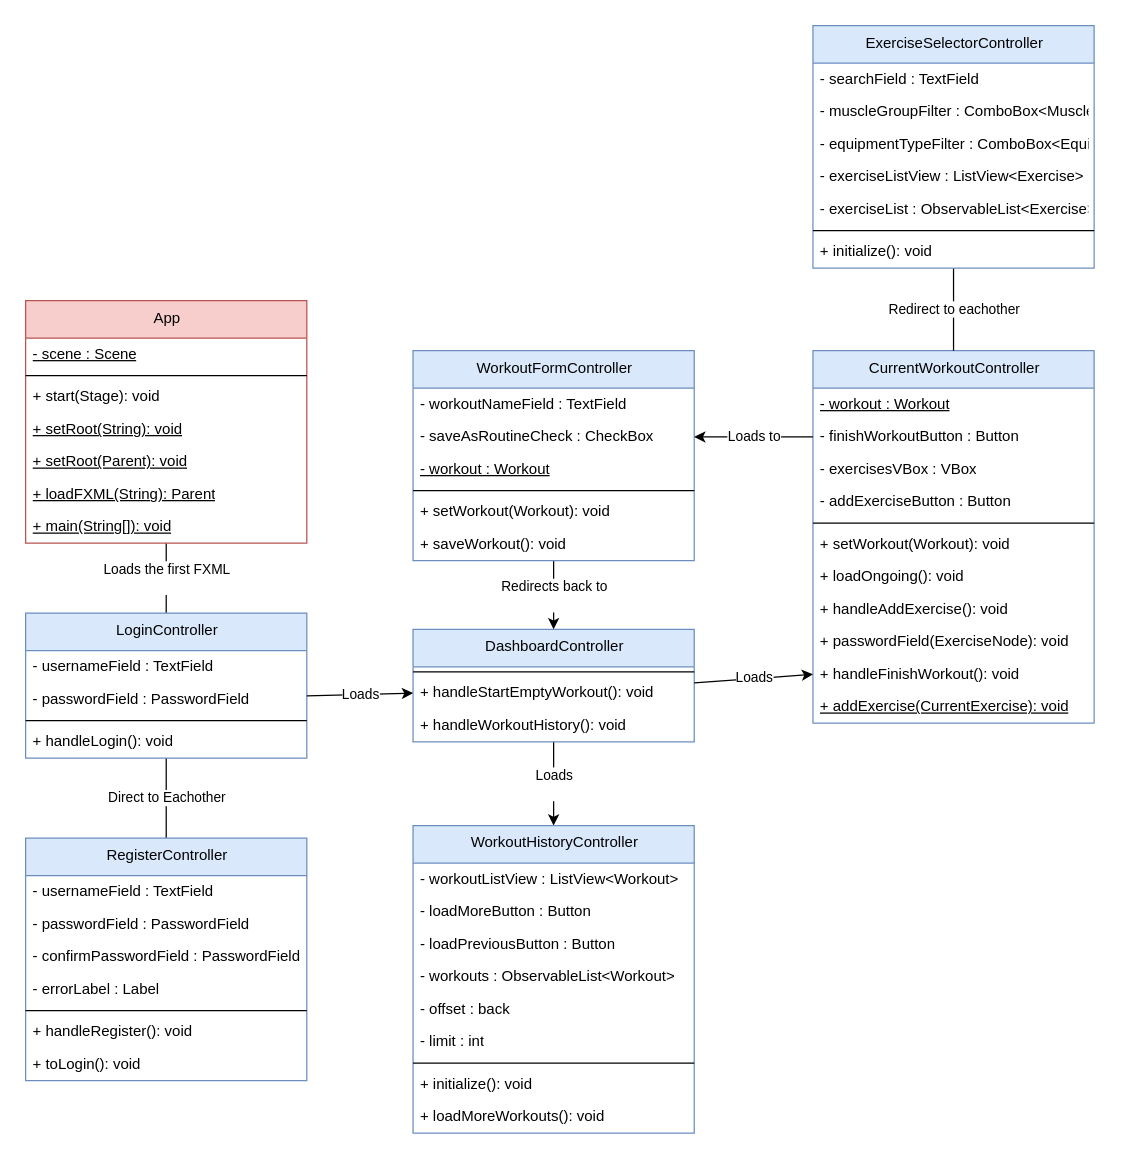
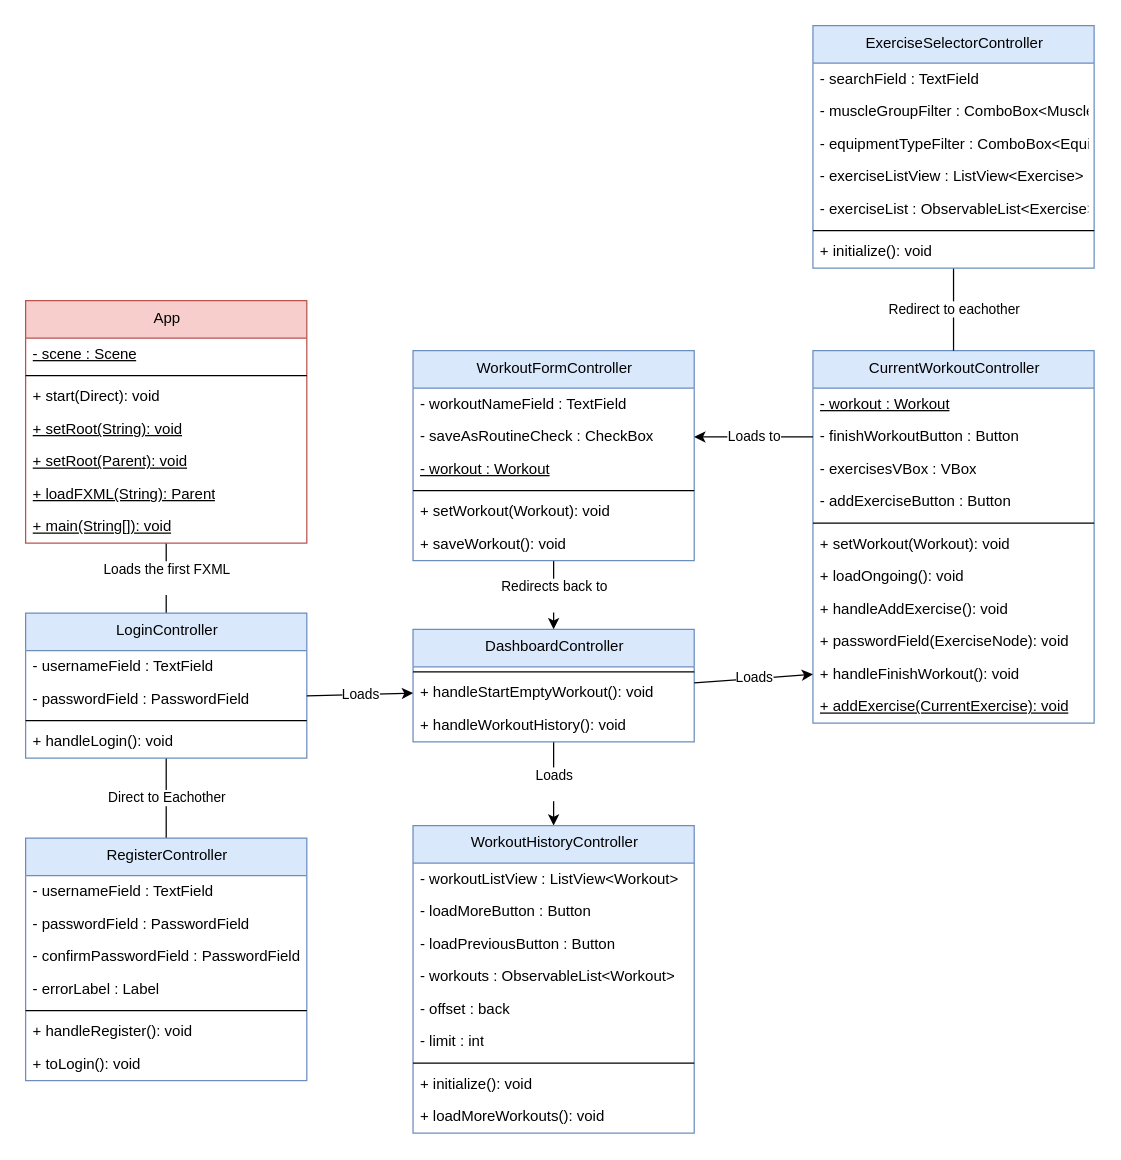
node "+ start(Stage): void": label "+ start(Stage): void" -> "+ start(Direct): void"
